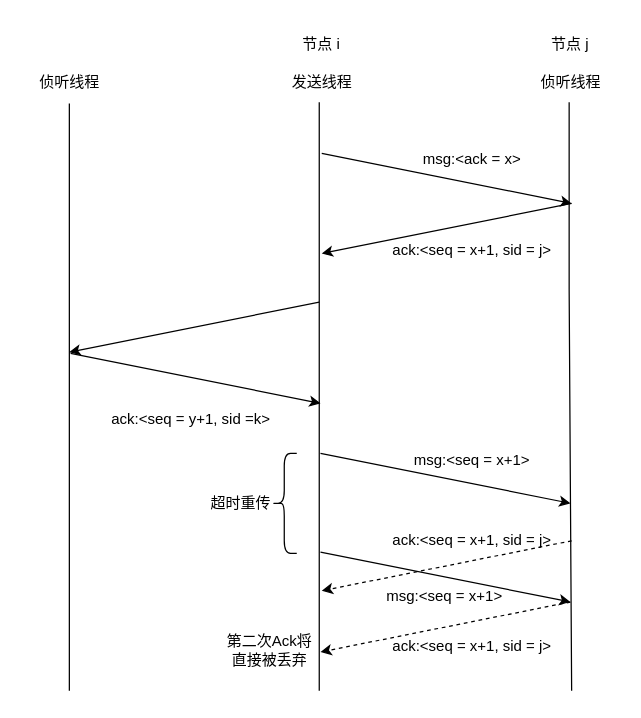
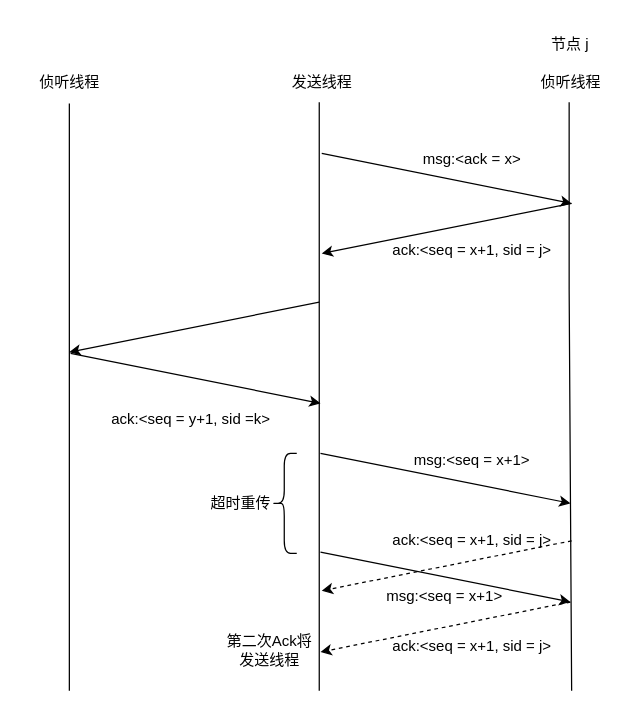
node "节点 i": removed
node "第二次Ack将 直接被丢弃": label "第二次Ack将 直接被丢弃" -> "第二次Ack将 发送线程"
